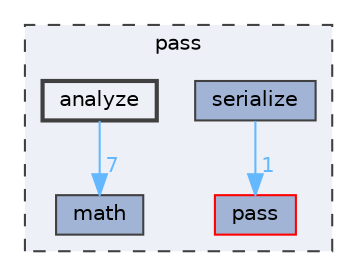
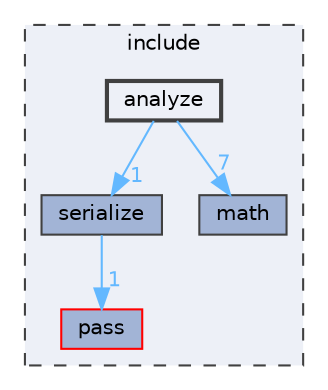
cluster "pass": label "pass" -> "include"
edge "analyze" -> "serialize": added
